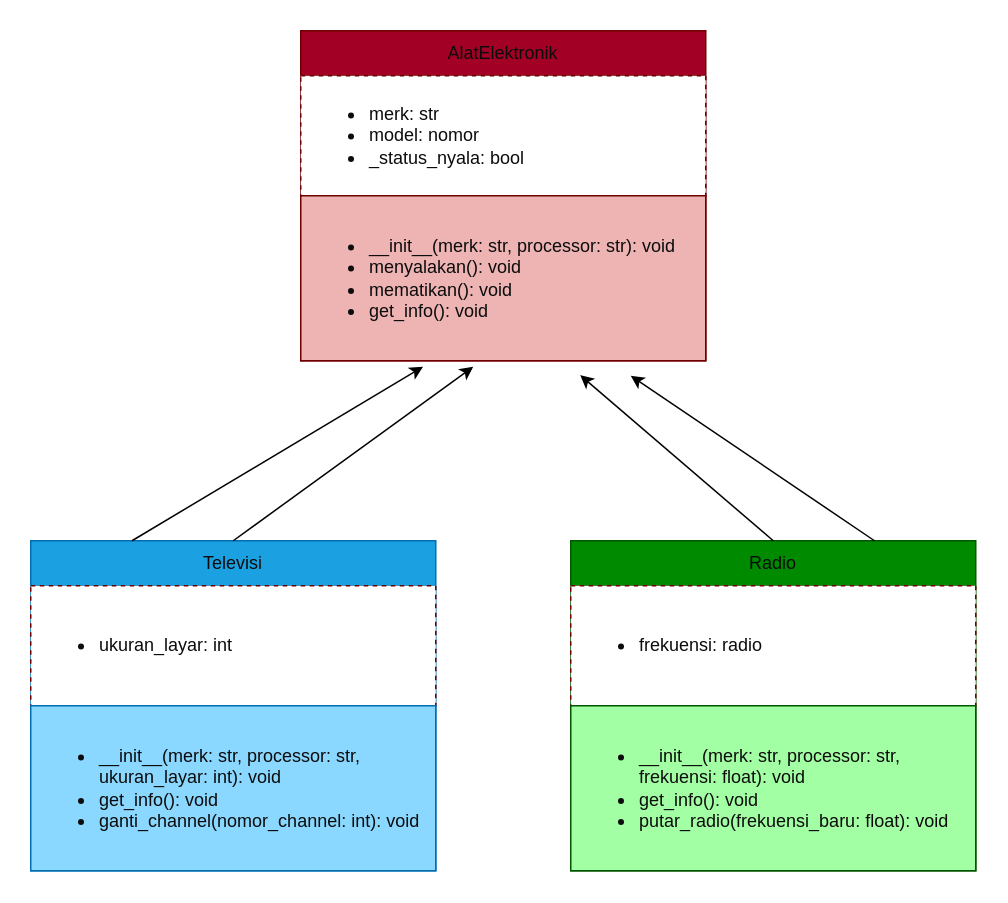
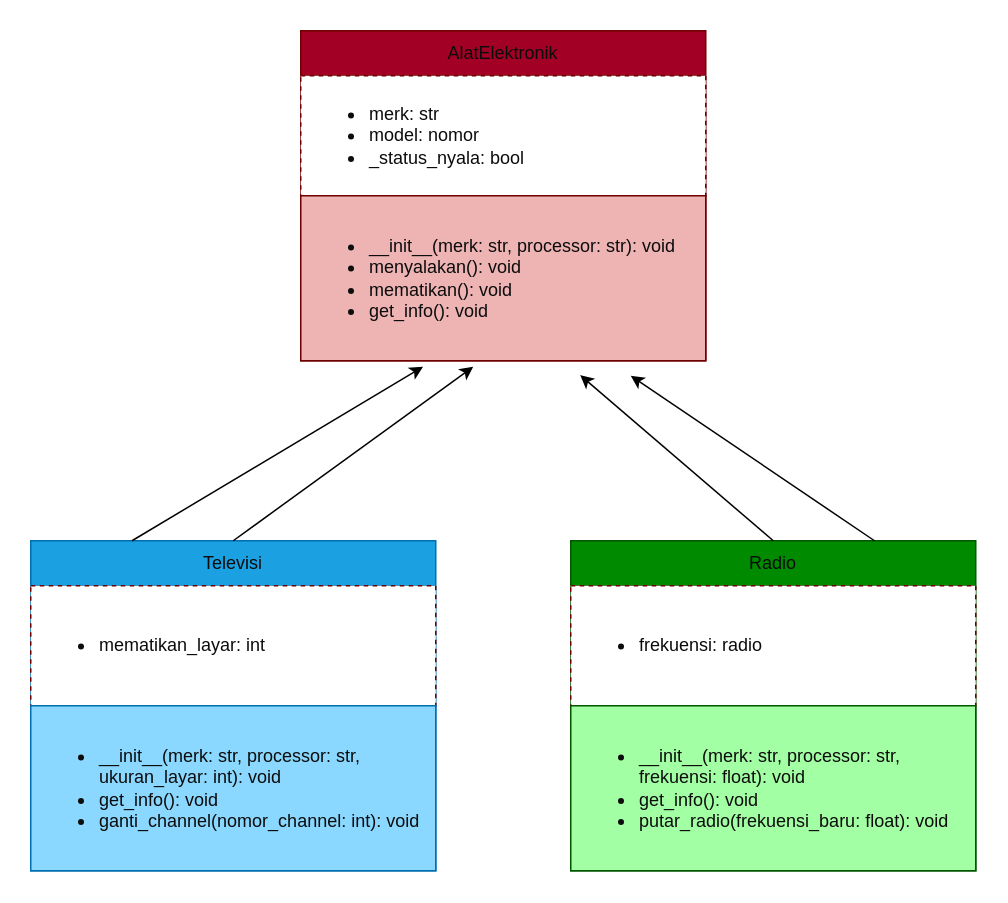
node "ukuran_layar: int": label "ukuran_layar: int" -> "mematikan_layar: int"
